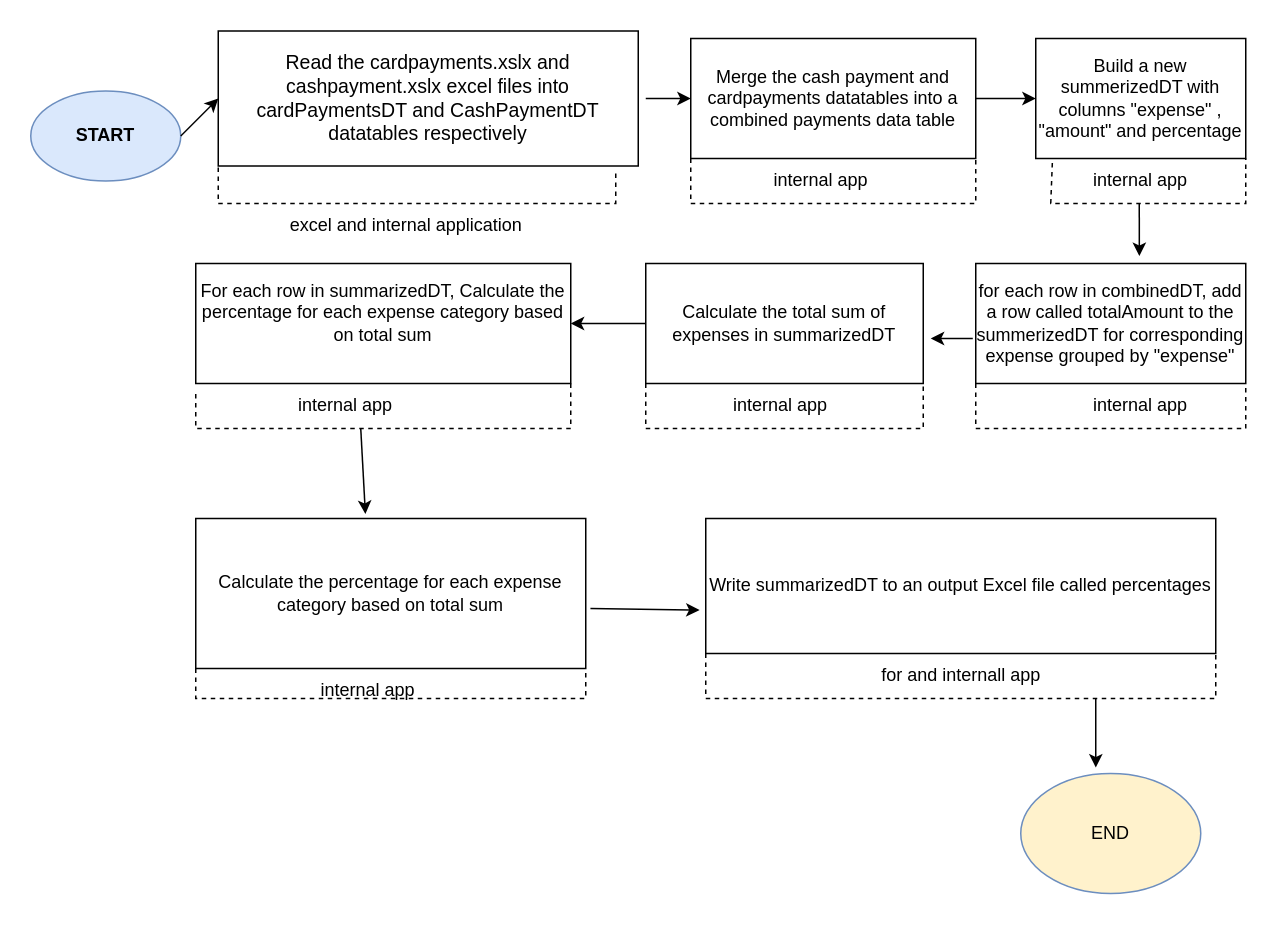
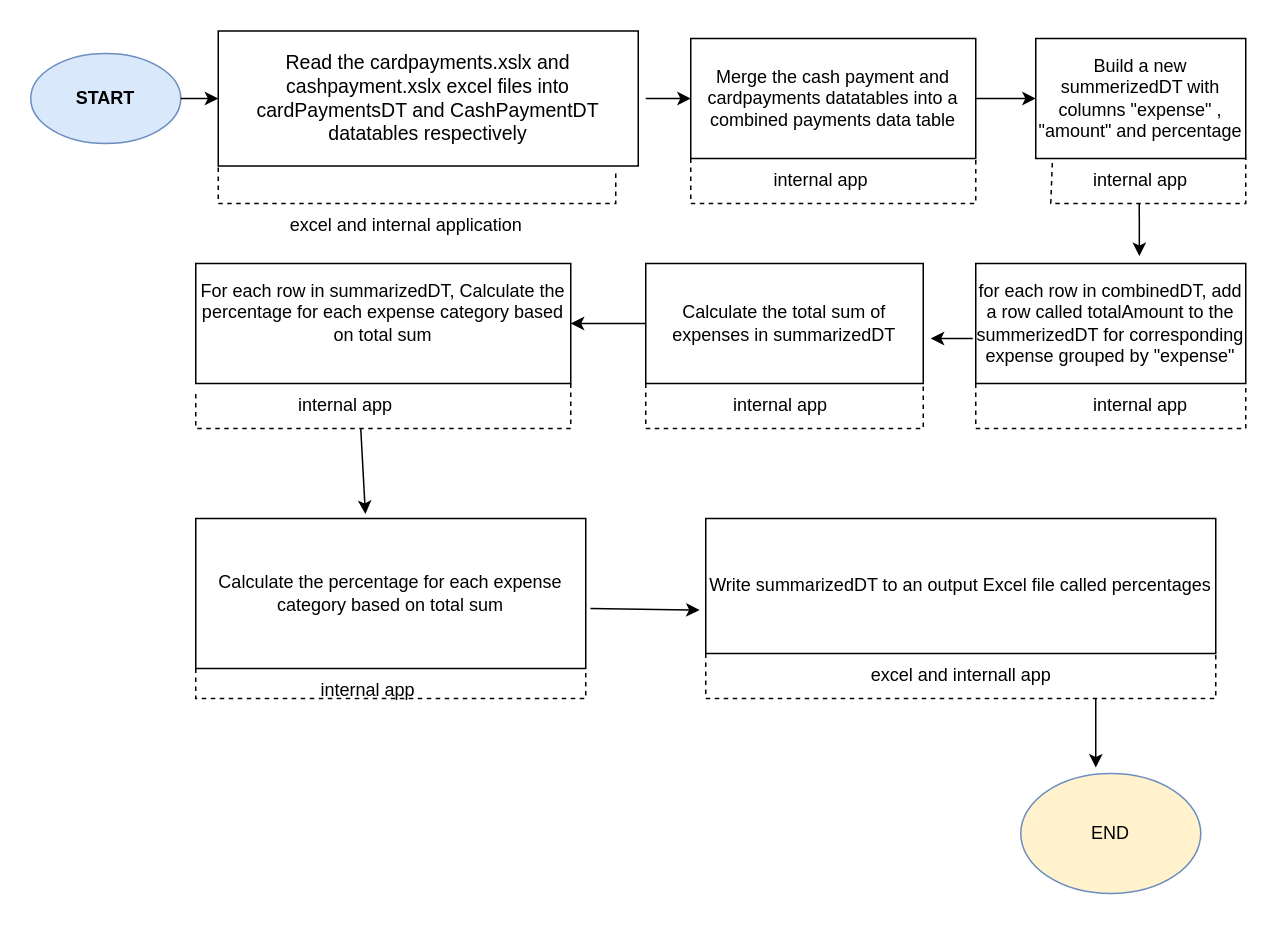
node "START": moved (106, 136) -> (106, 98)
node "for and internall app": label "for and internall app" -> "excel and internall app"
